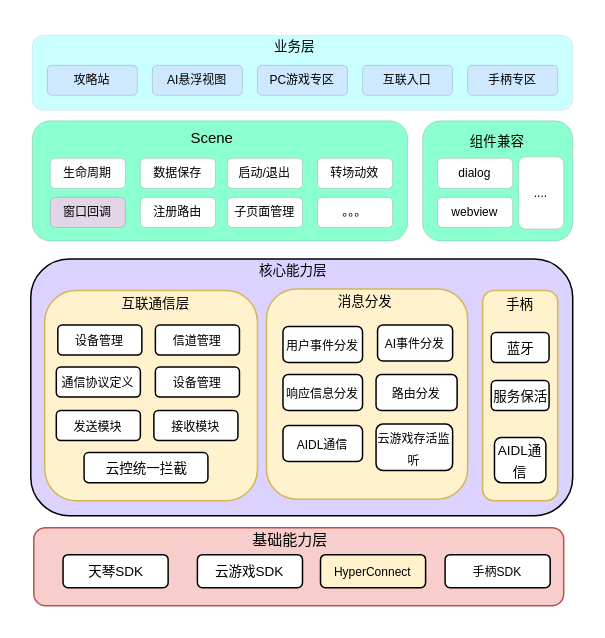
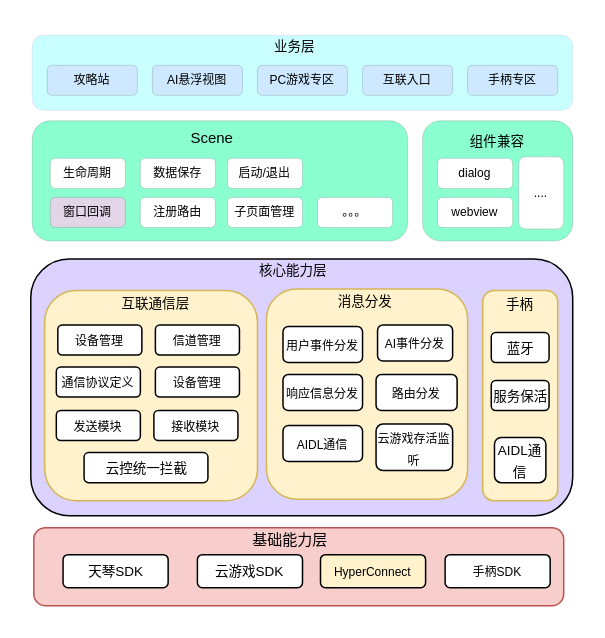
node "转场动效": removed
